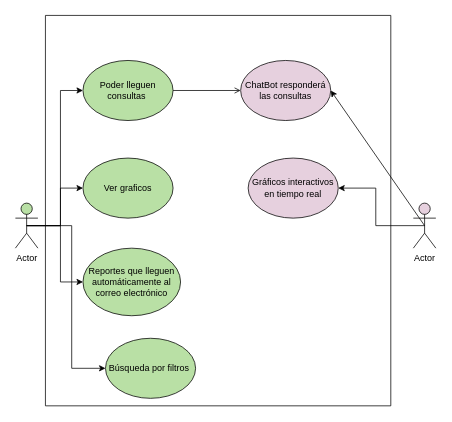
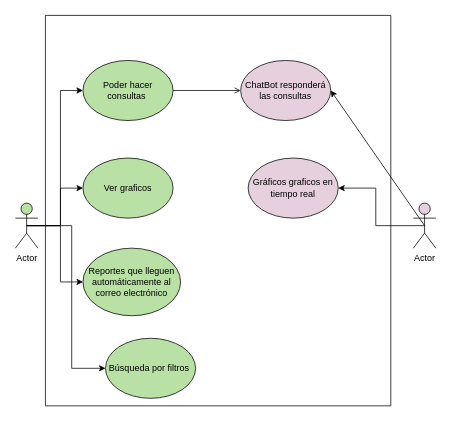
node "Poder lleguen consultas": label "Poder lleguen consultas" -> "Poder hacer consultas"
node "Gráficos interactivos en tiempo real": label "Gráficos interactivos en tiempo real" -> "Gráficos graficos en tiempo real"
